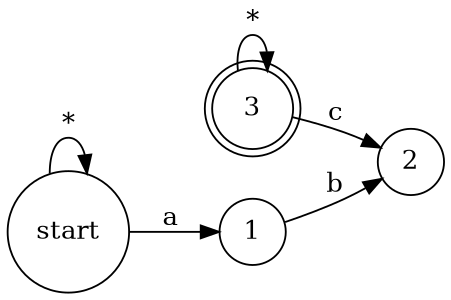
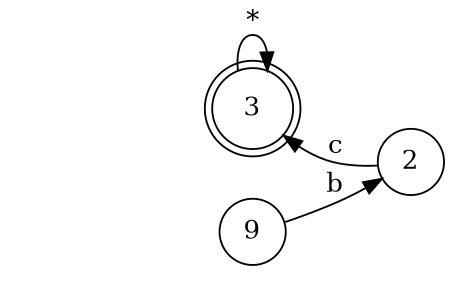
edge "3" -> "2": reversed
node "start": removed
node "1": label "1" -> "9"
